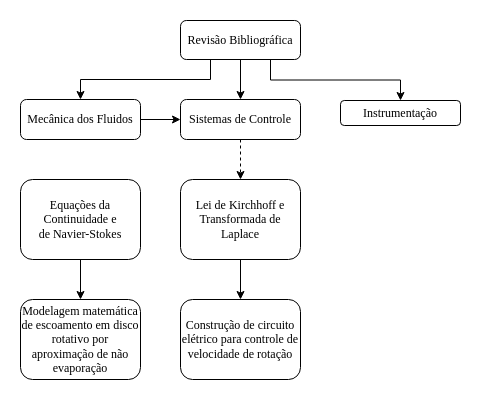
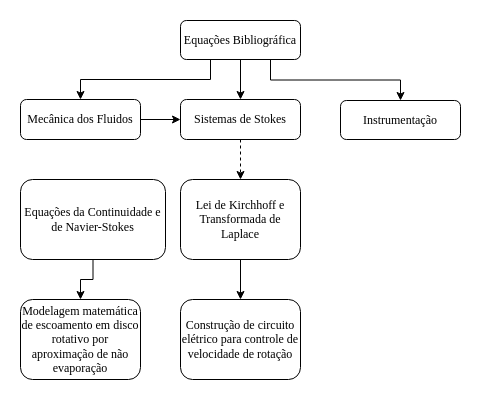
node "Revisão Bibliográfica": label "Revisão Bibliográfica" -> "Equações Bibliográfica"
node "Instrumentação": size 120x25 -> 120x39
node "Sistemas de Controle": label "Sistemas de Controle" -> "Sistemas de Stokes"
node "Equações da Continuidade e de Navier-Stokes": size 120x80 -> 145x80
